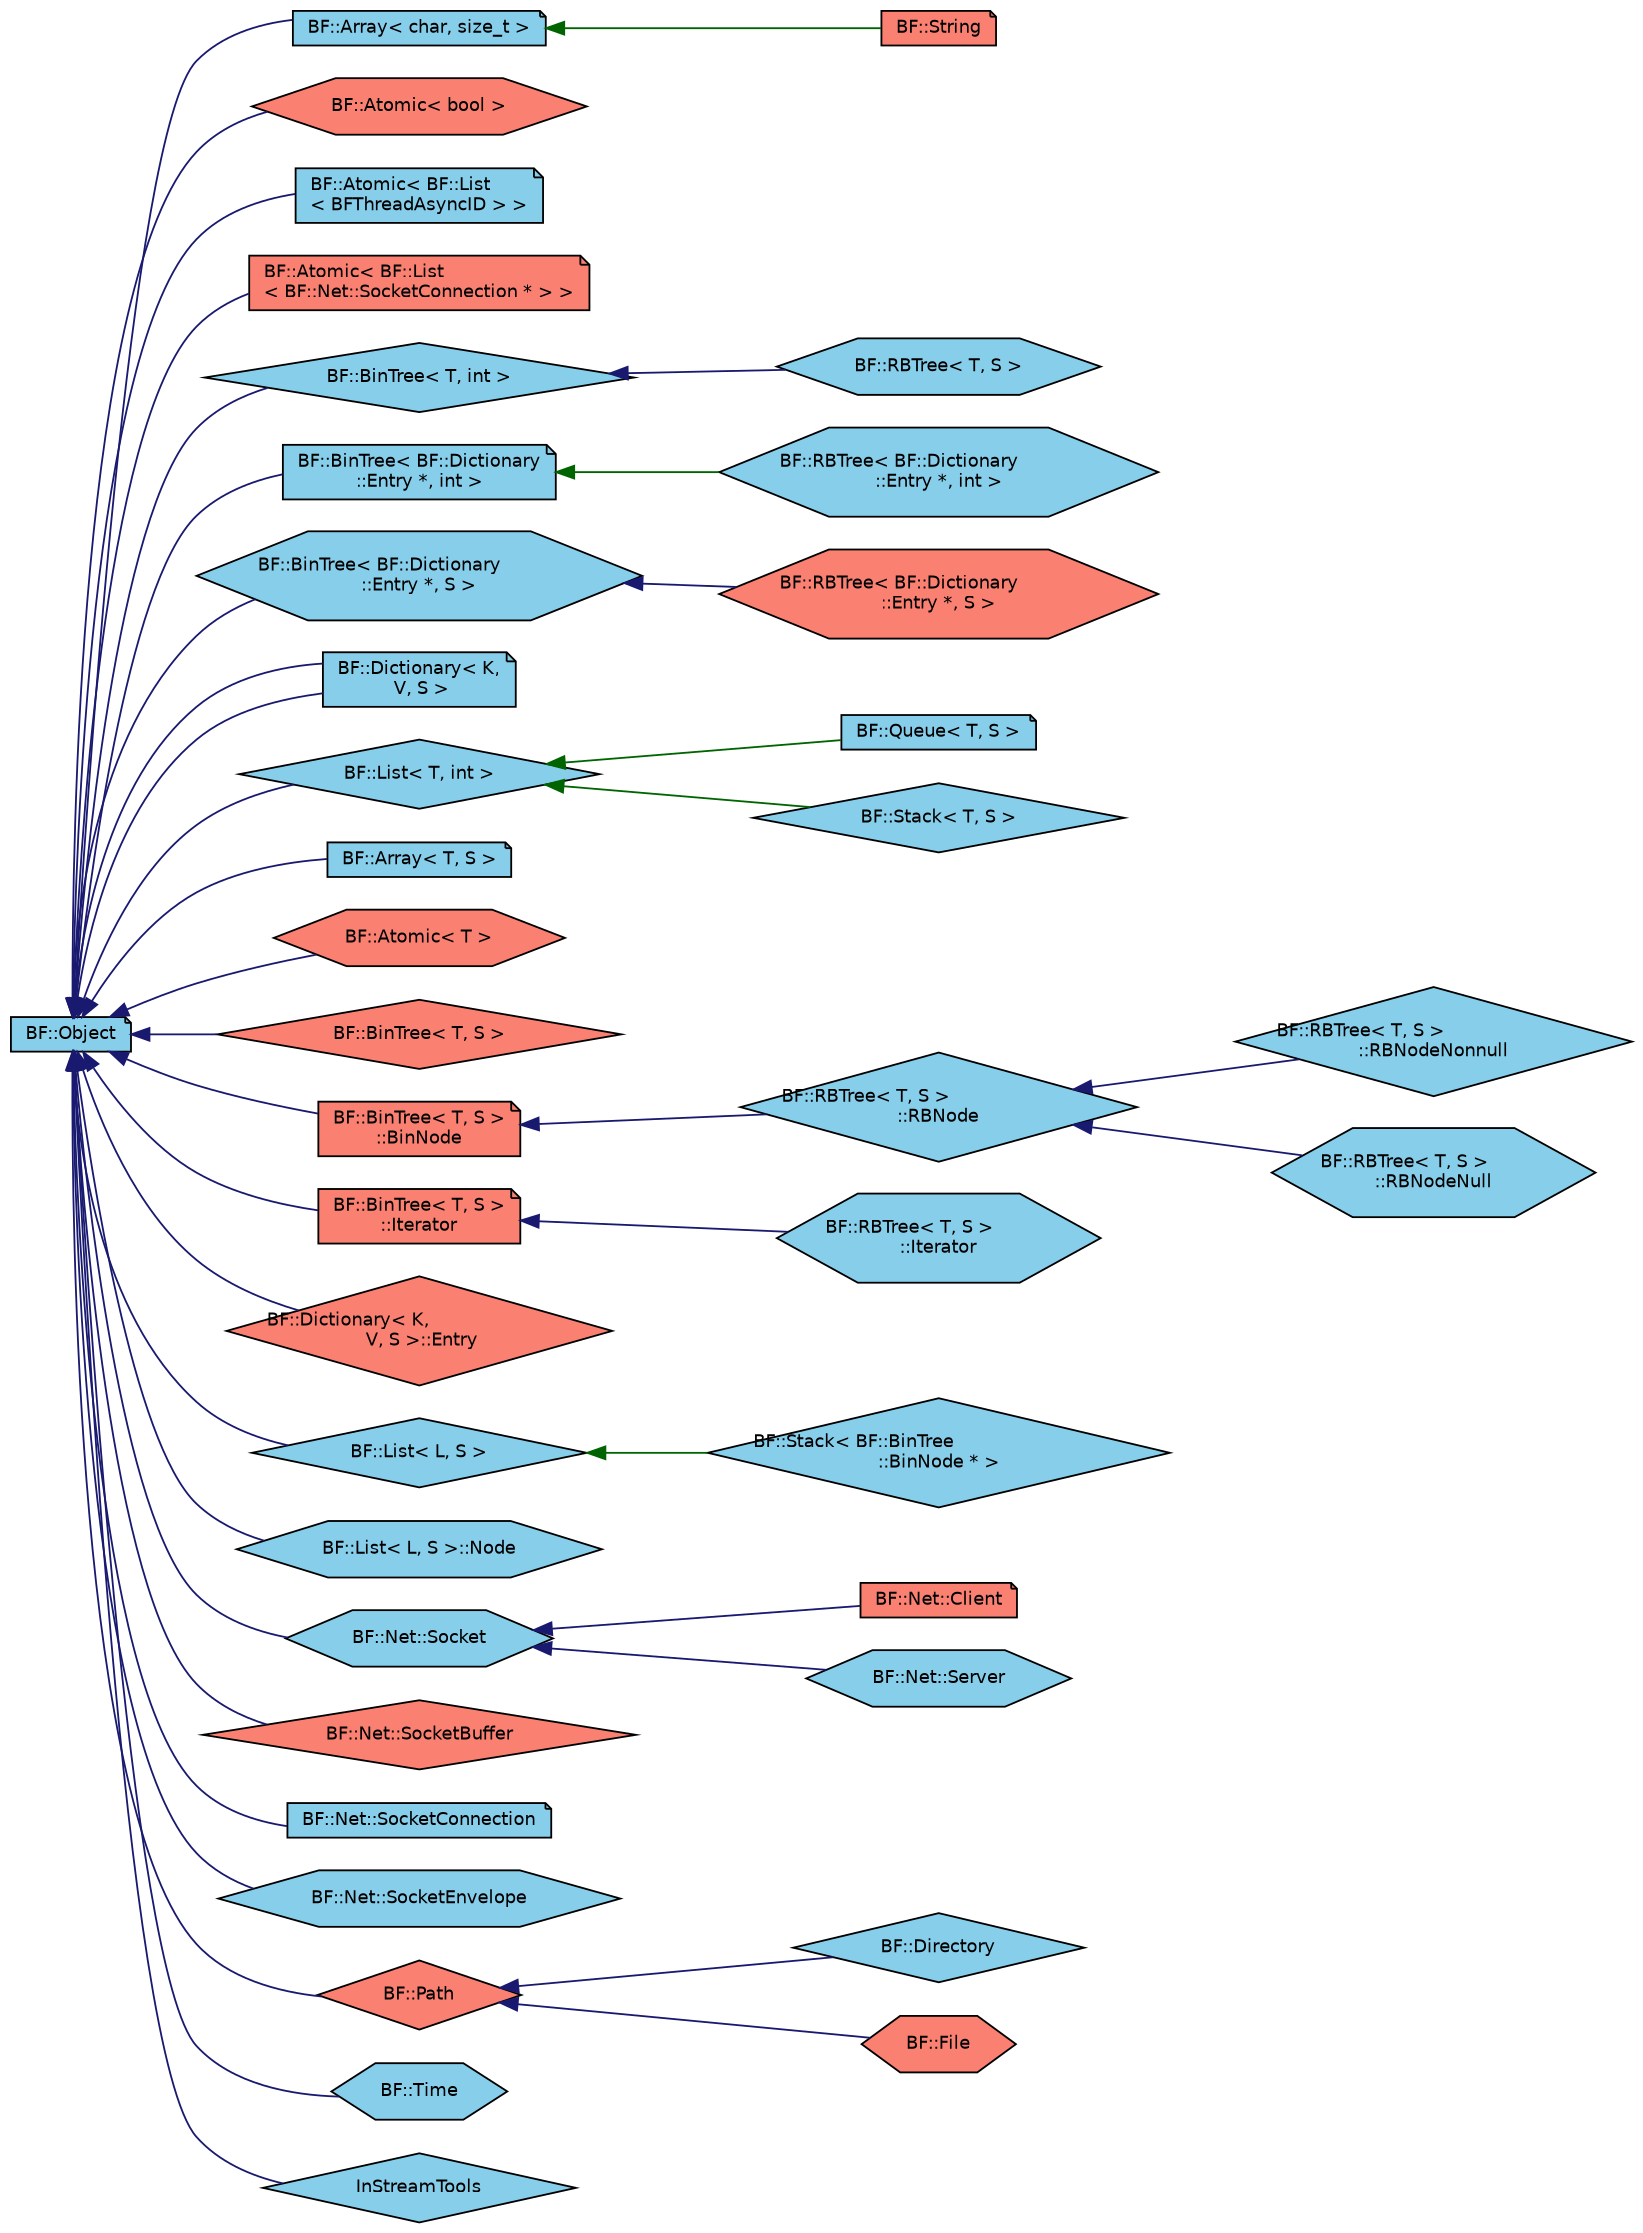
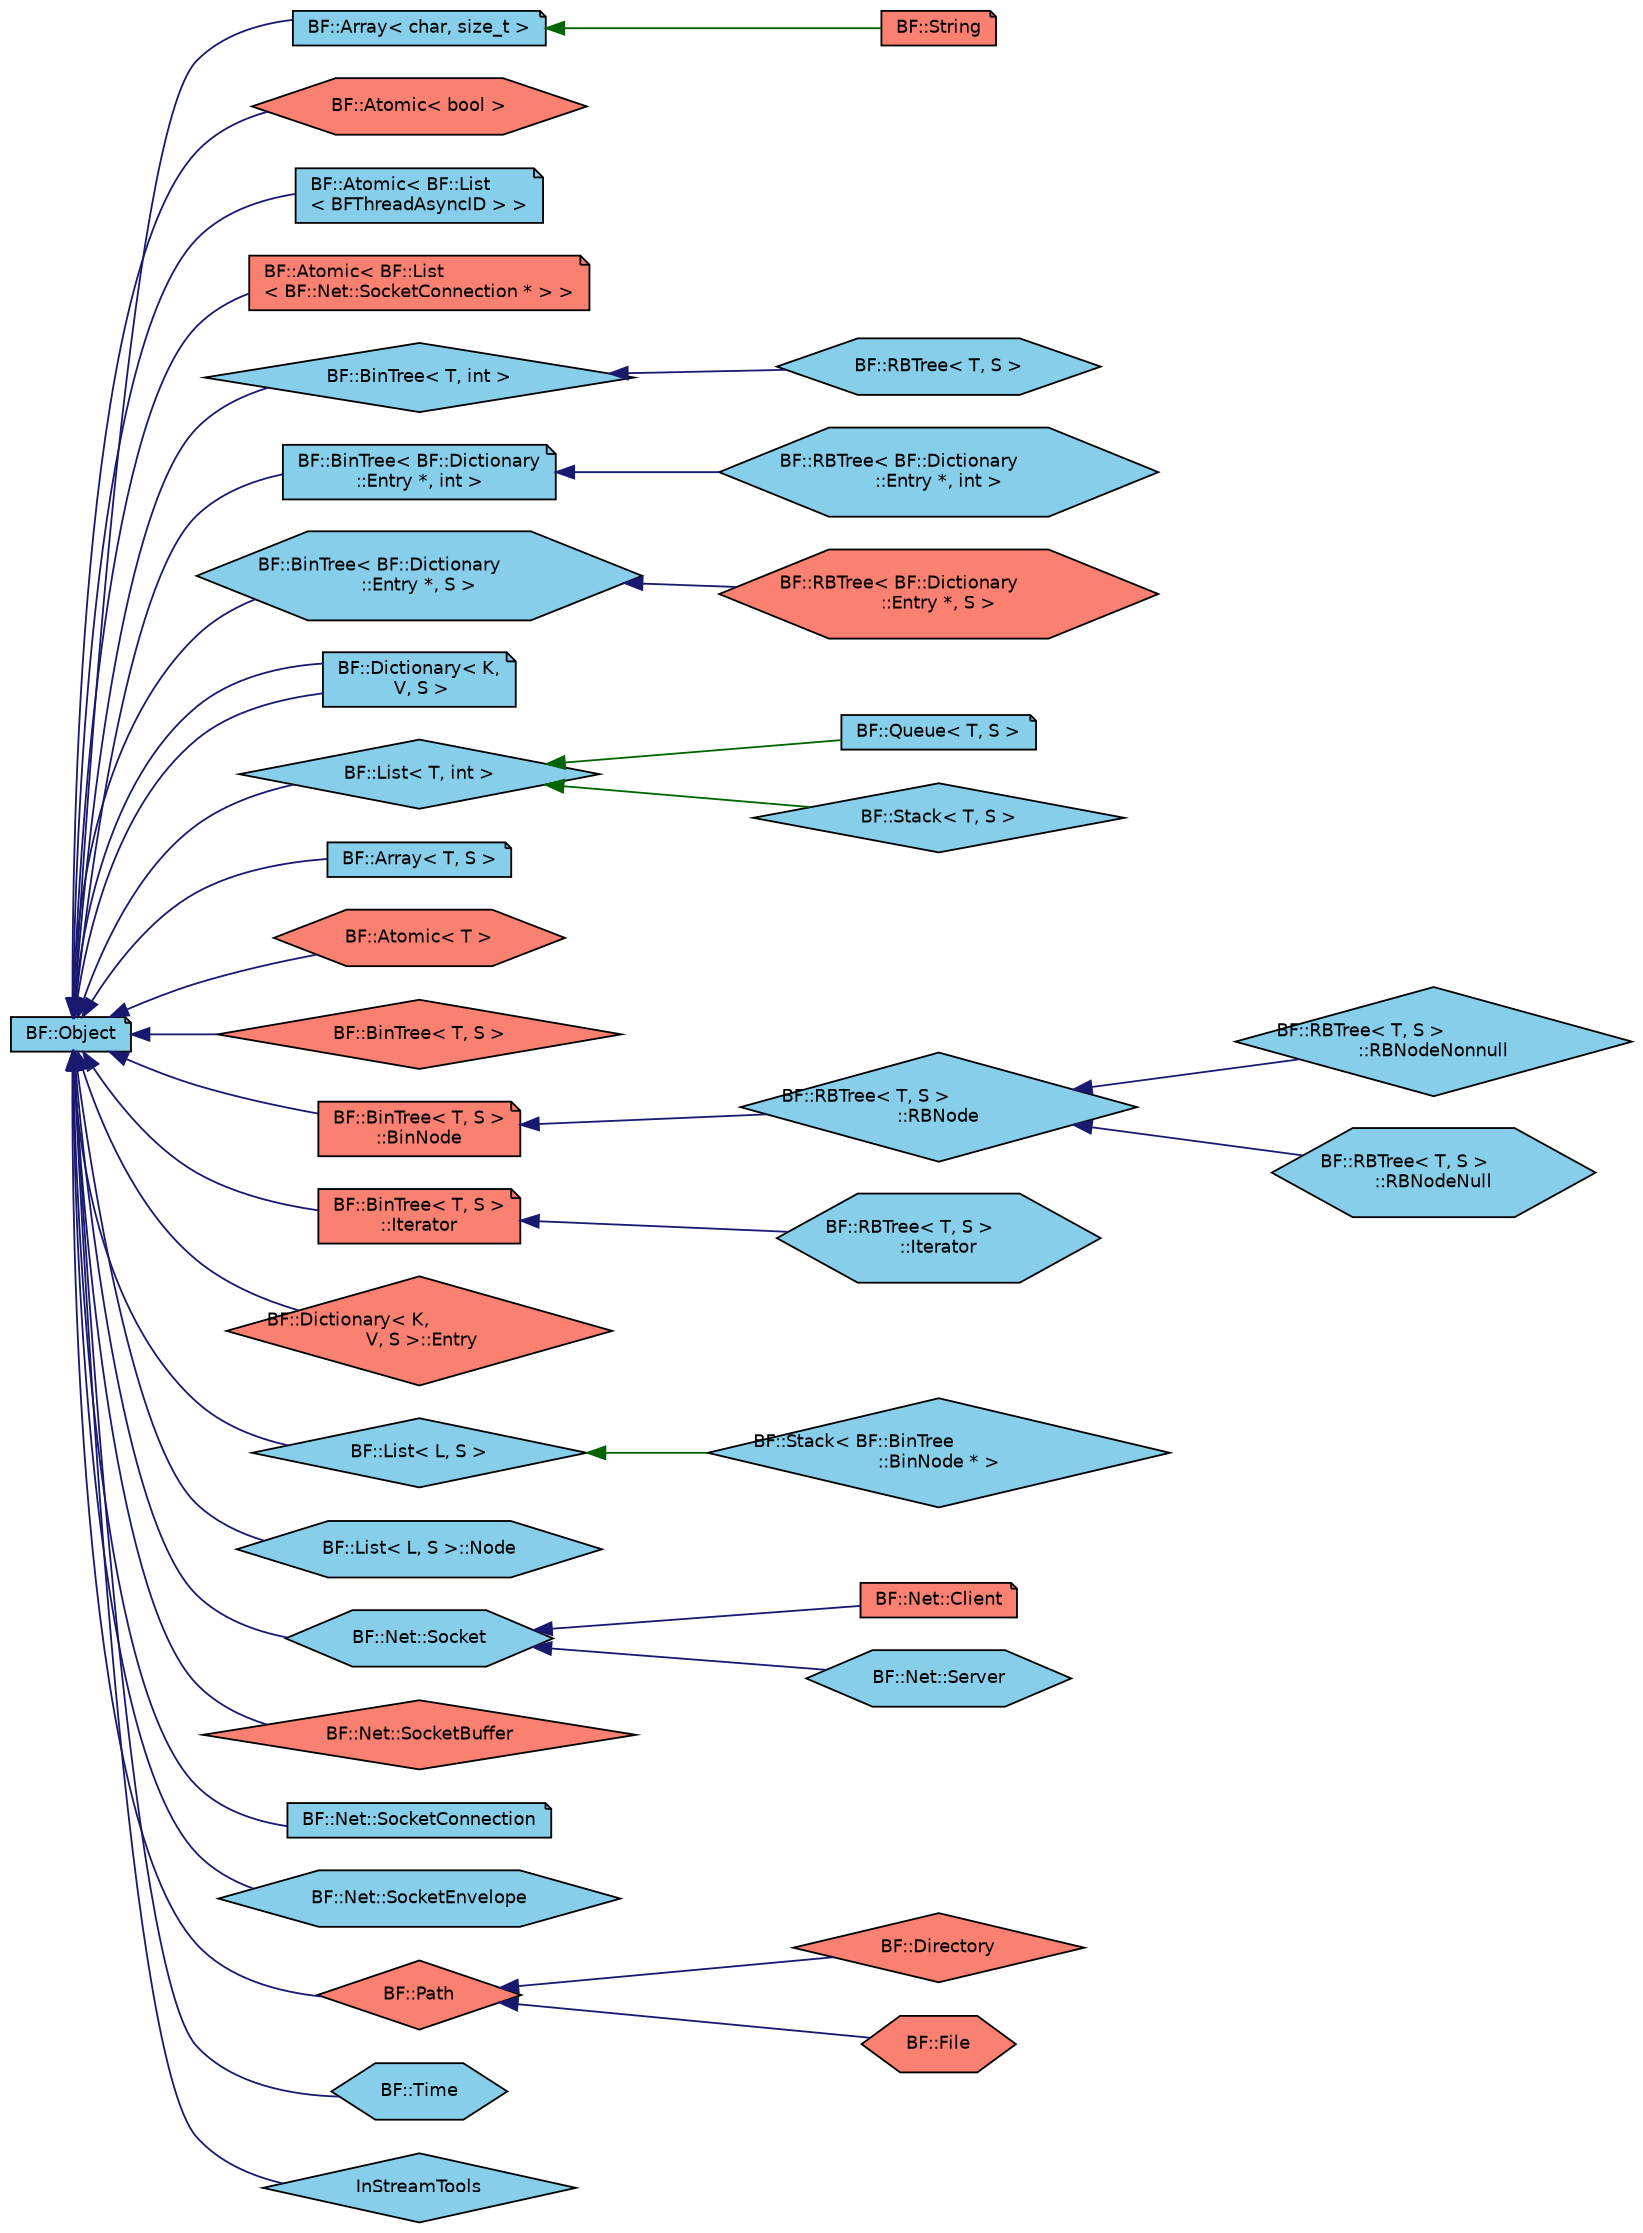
edge "BF::RBTree< BF::Dictionary ::Entry *, int >" -> "BF::BinTree< BF::Dictionary ::Entry *, int >": color darkgreen -> midnightblue
node "BF::Directory": fillcolor skyblue -> salmon
